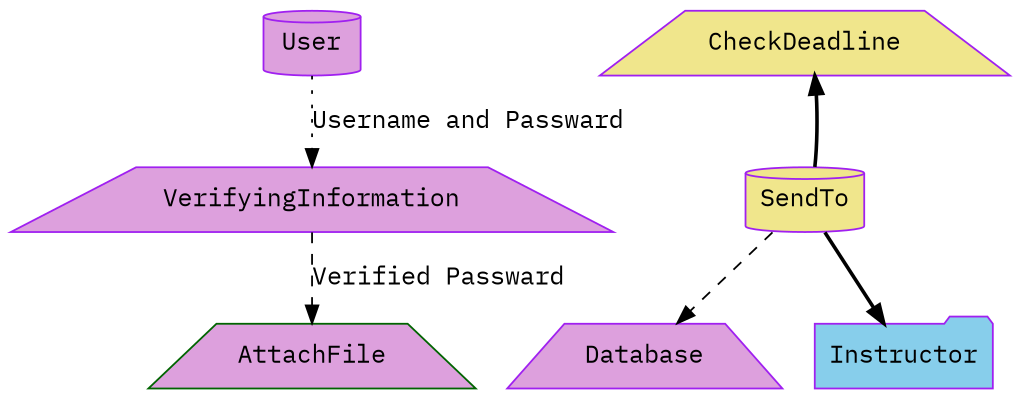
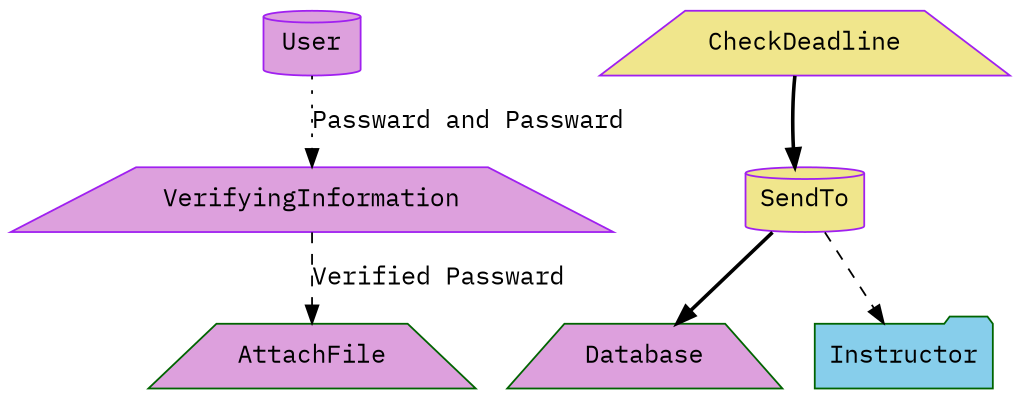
edge "User" -> "VerifyingInformation": label "Username and Passward" -> "Passward and Passward"
edge "SendTo" -> "CheckDeadline": reversed
edge "SendTo" -> "Instructor": style bold -> dashed
edge "SendTo" -> "Database": style dashed -> bold
node "Database": color purple -> darkgreen
node "Instructor": color purple -> darkgreen
